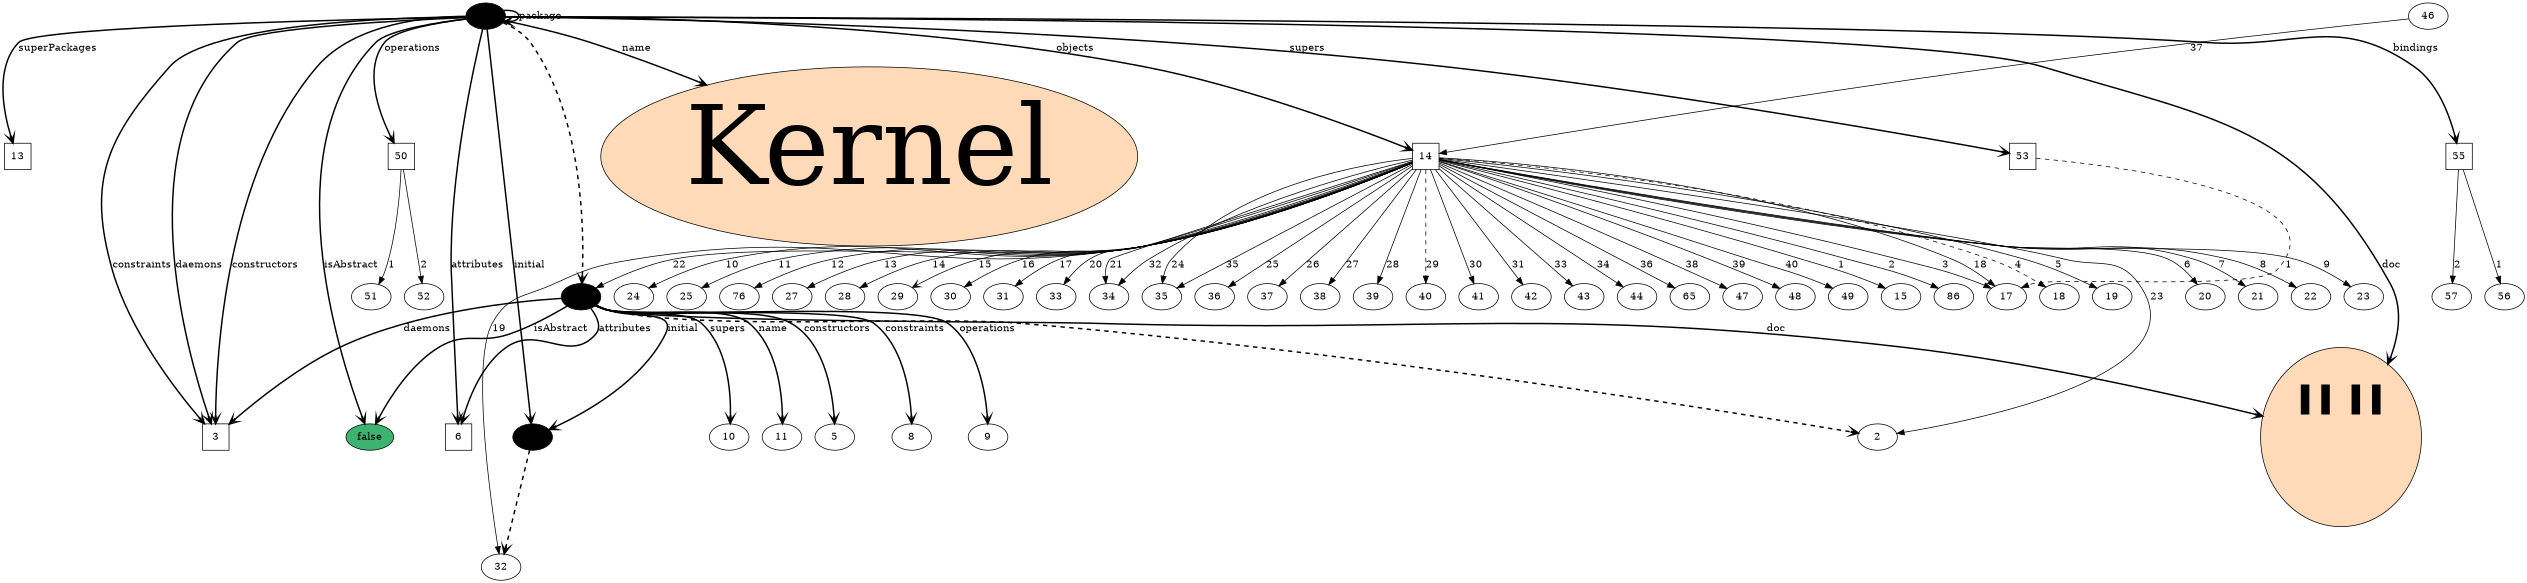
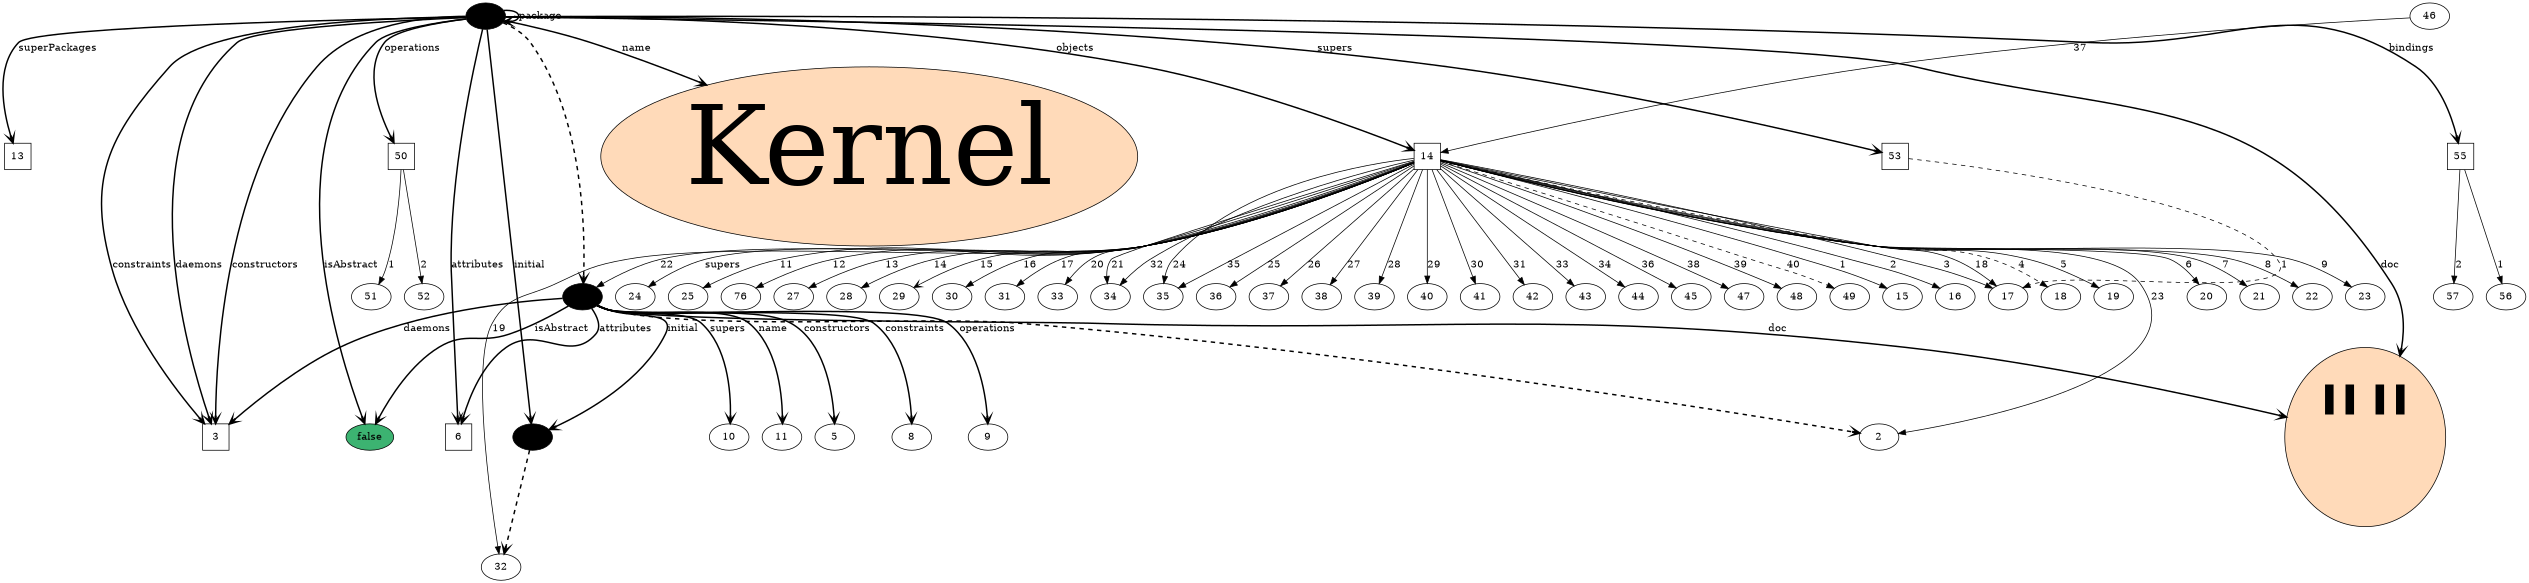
edge "14" -> "49": style solid -> dashed
edge "14" -> "40": style dashed -> solid
edge "14" -> "24": label "10" -> "supers"
node "65": label "65" -> "45"
node "86": label "86" -> "16"
